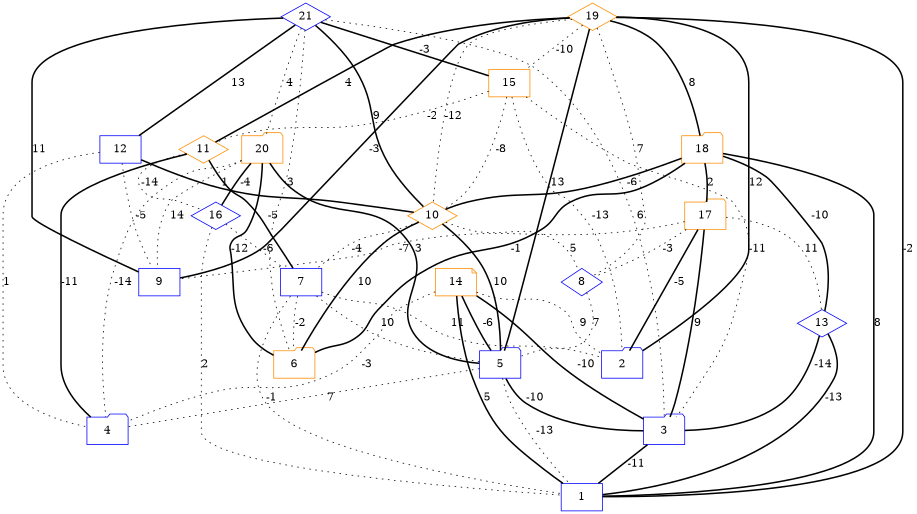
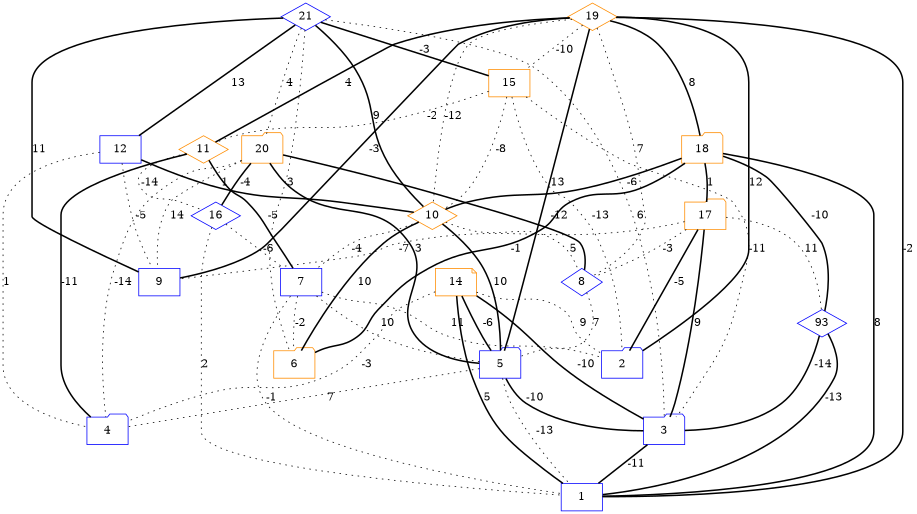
edge "18" -- "17": label "2" -> "1"
edge "20" -- "6": now "20" -- "8"
node "13": label "13" -> "93"
